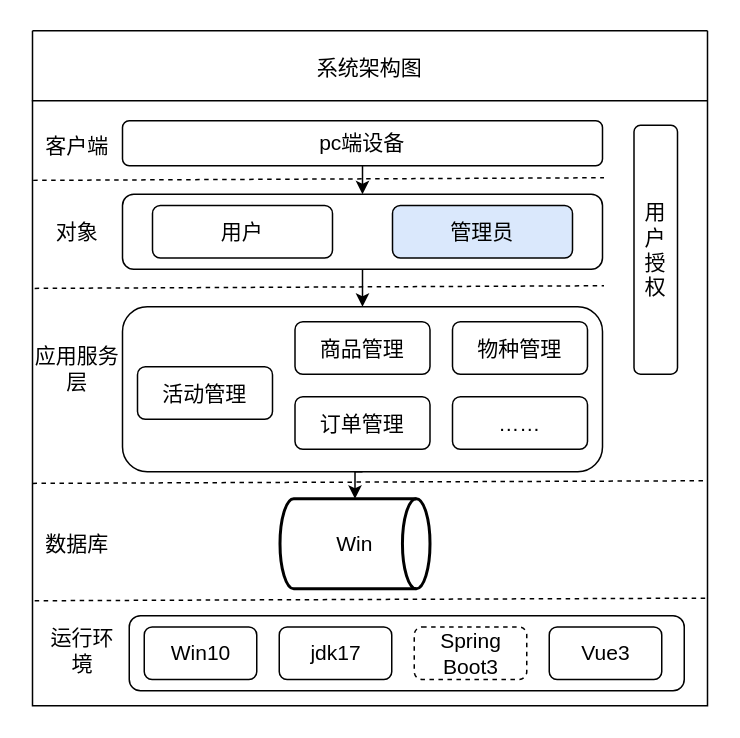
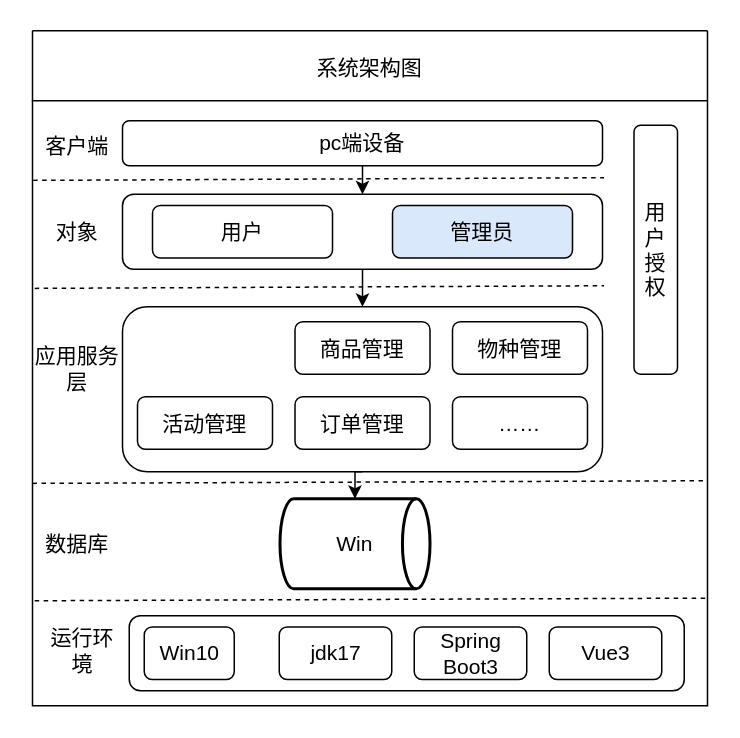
node "活动管理": moved (205, 393) -> (205, 423)
node "Win10": size 113x53 -> 90x53
node "Spring Boot3": style dashed -> solid
